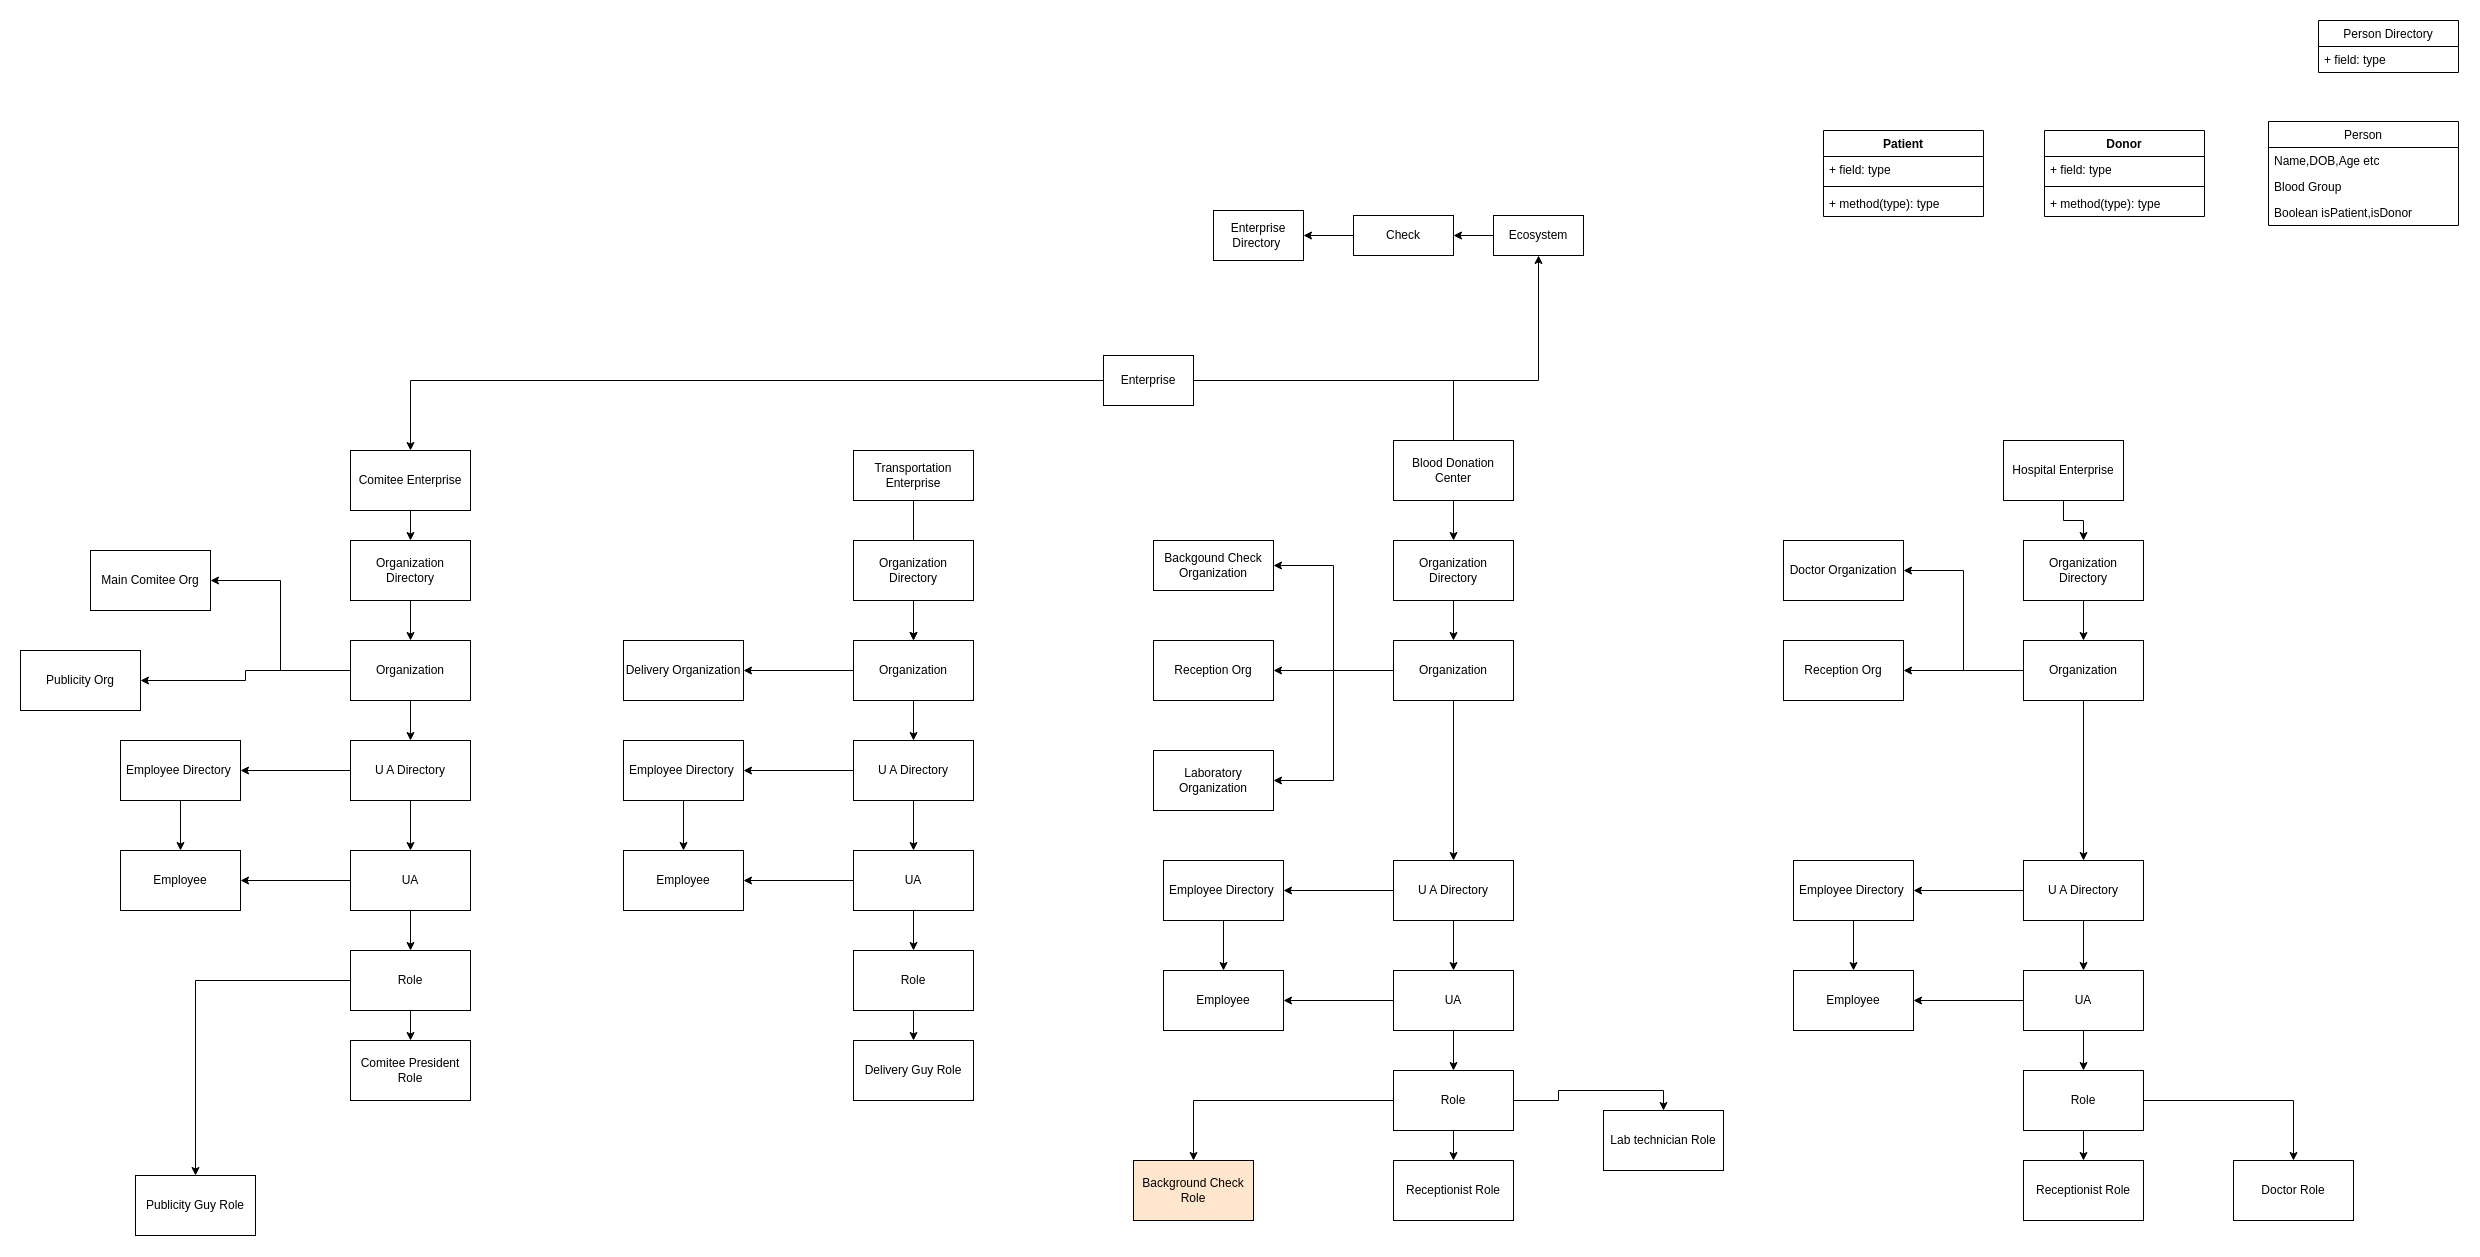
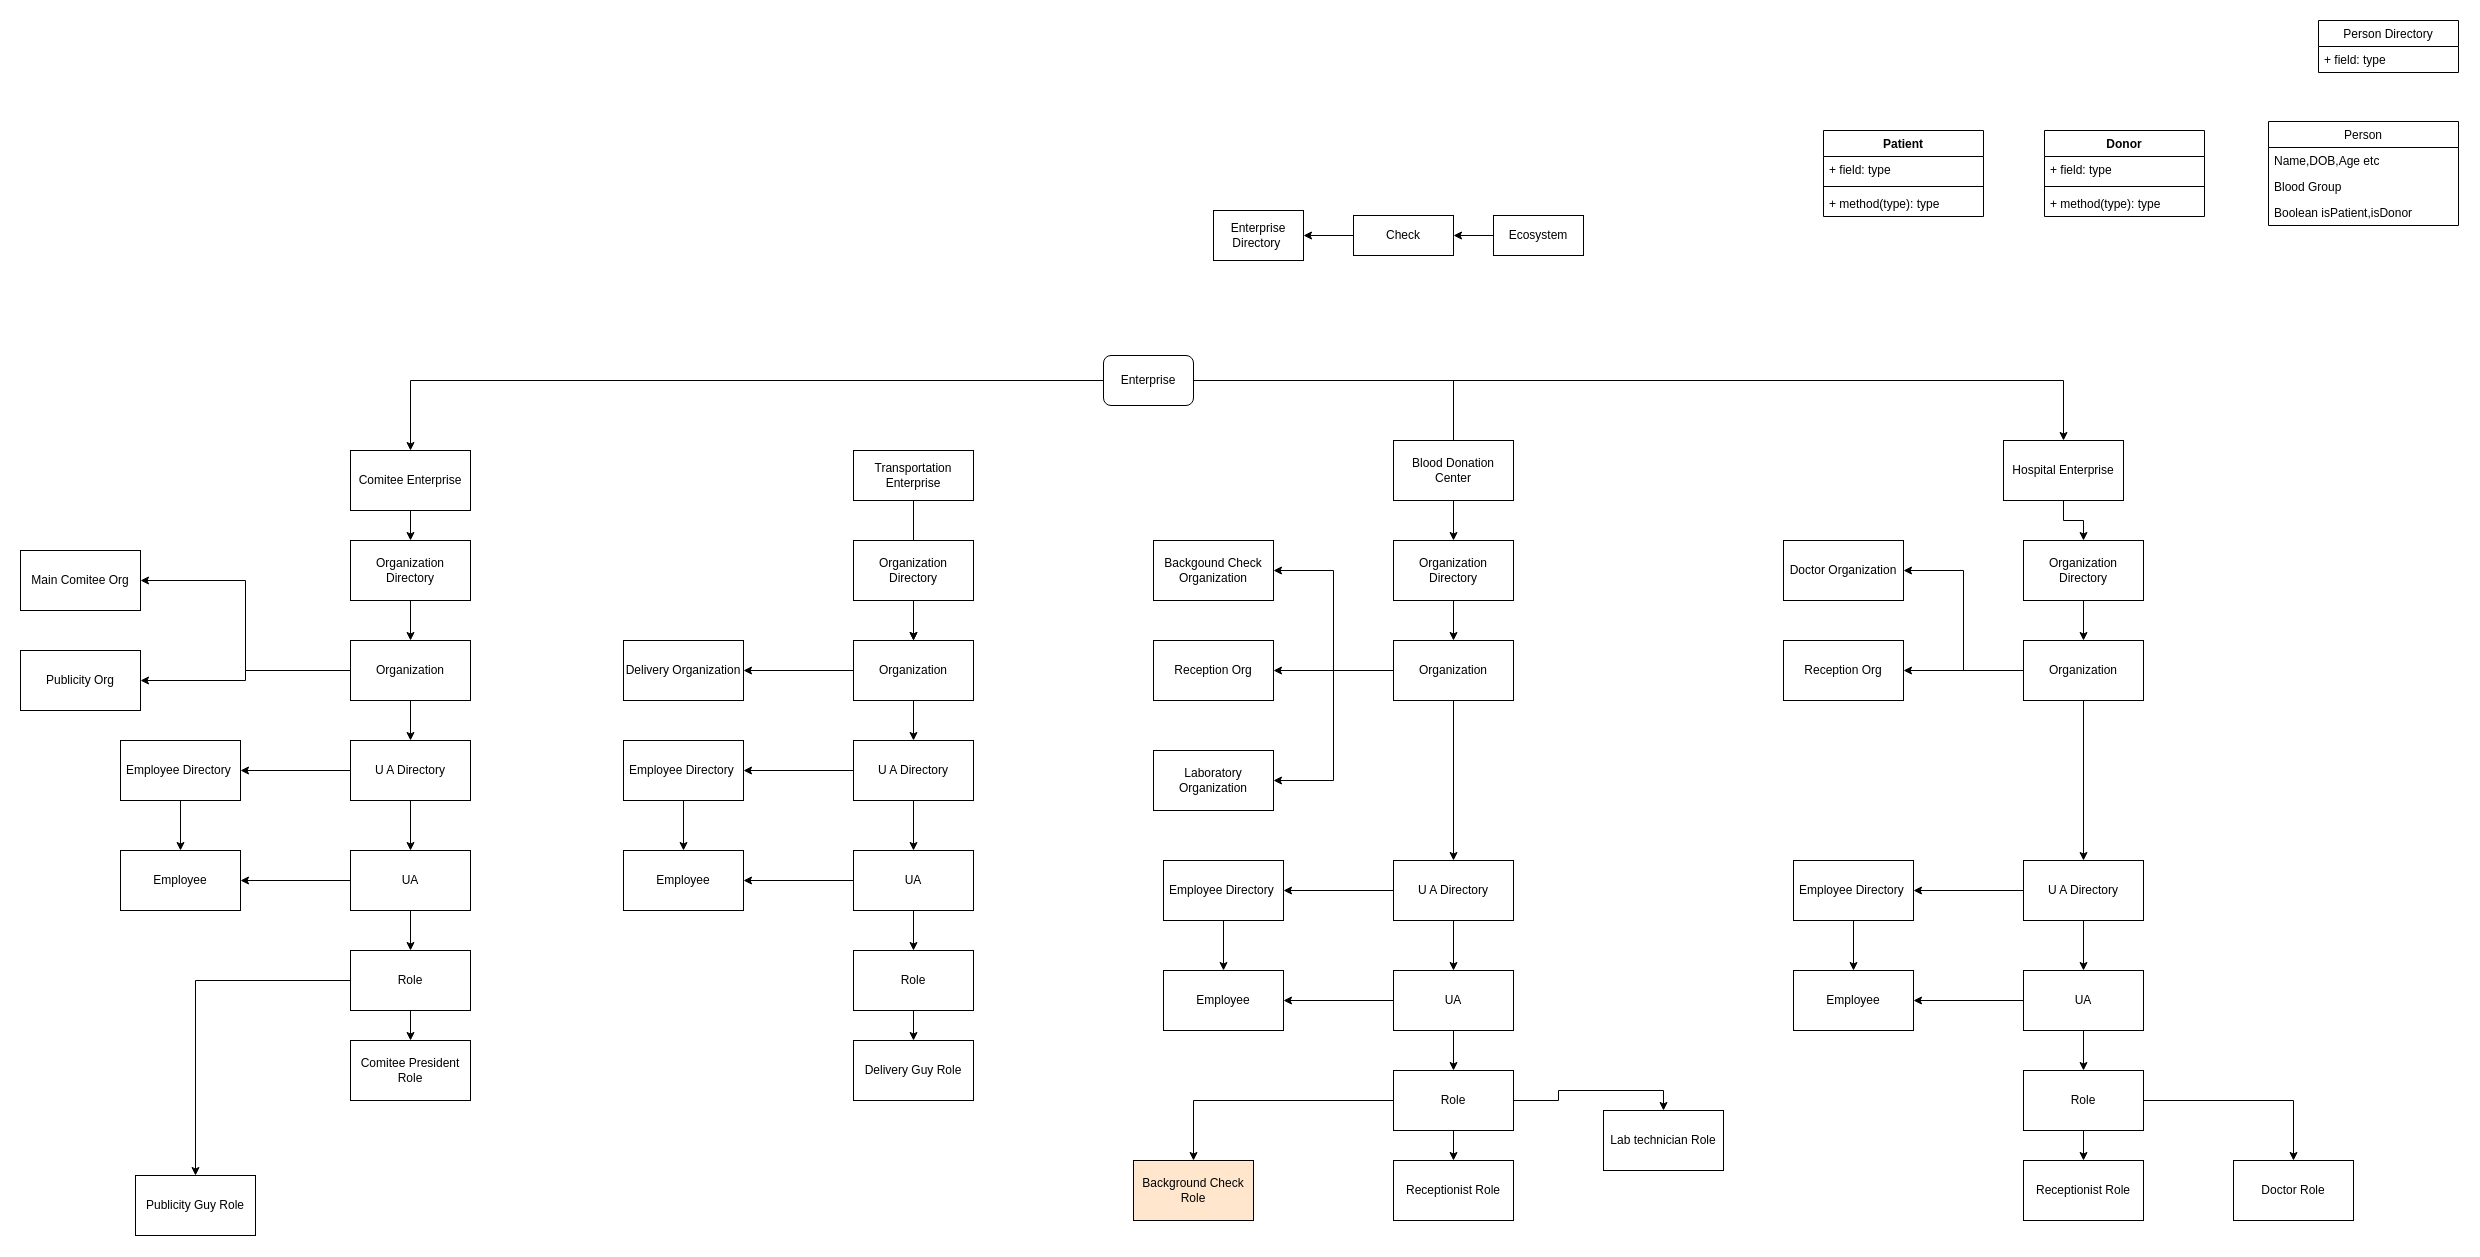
edge "Enterprise" -> "Ecosystem": now "Enterprise" -> "Hospital Enterprise"
node "Enterprise": shape rectangle -> rounded rectangle
node "Backgound Check Organization": size 120x50 -> 120x60
node "Main Comitee Org": moved (151, 581) -> (81, 581)
